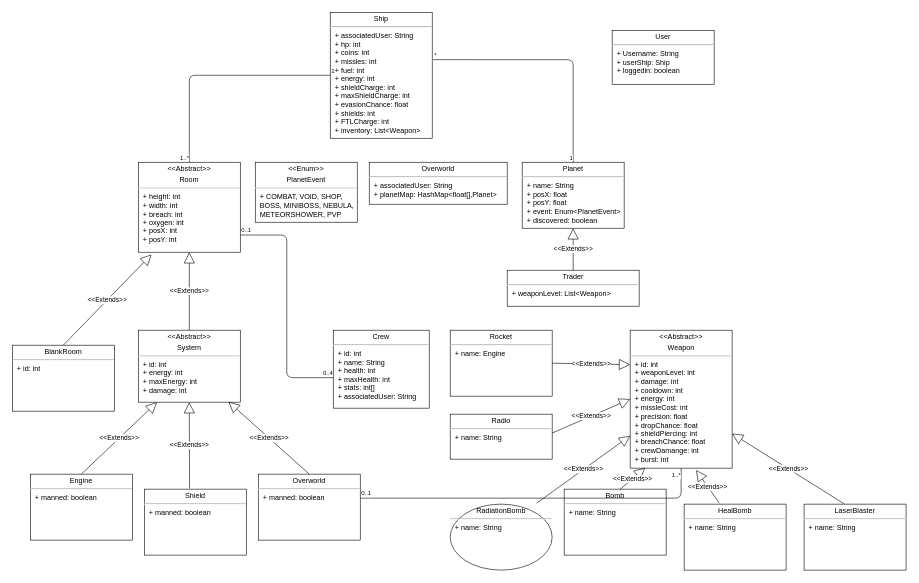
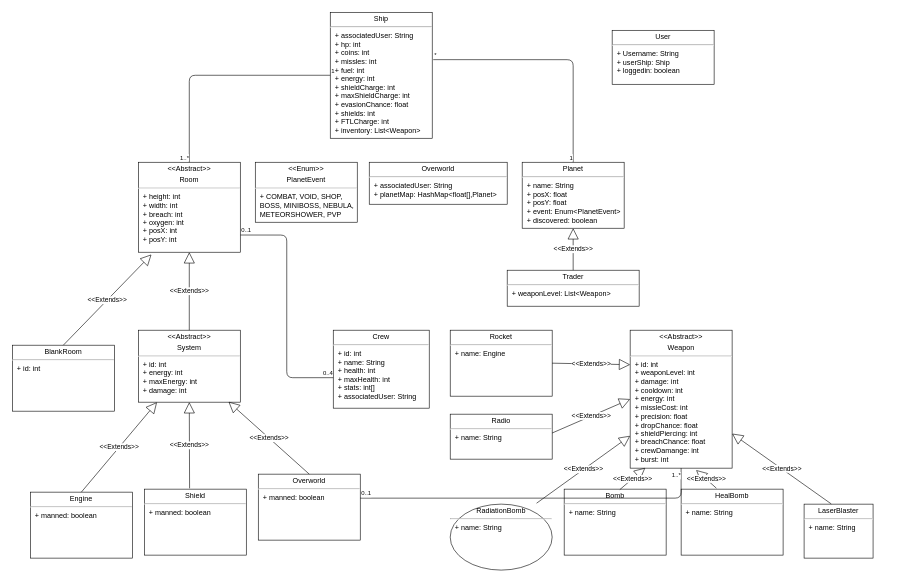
node "Engine + manned: boolean": moved (81, 507) -> (81, 525)
node "HealBomb + name: String": moved (735, 537) -> (732, 522)
node "LaserBlaster + name: String": size 102x66 -> 69x54
